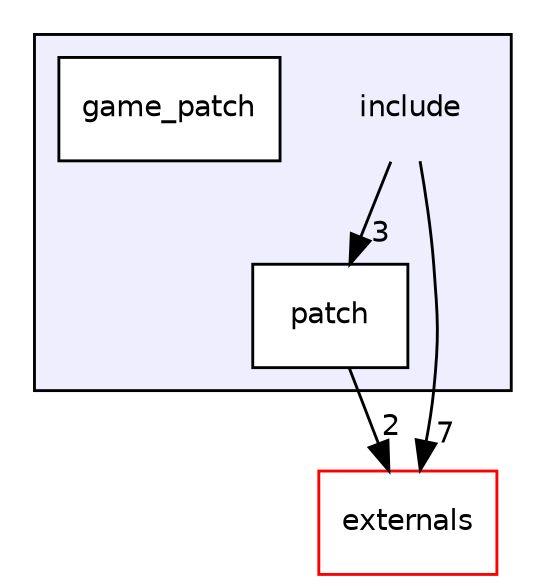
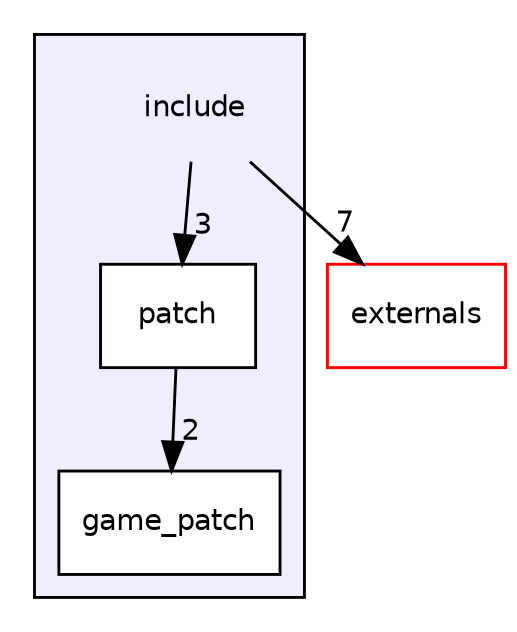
edge "patch" -> "externals": now "patch" -> "game_patch"
